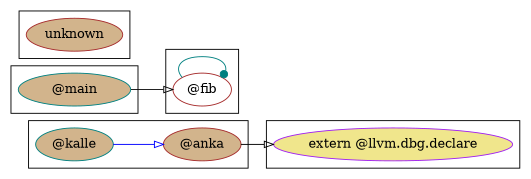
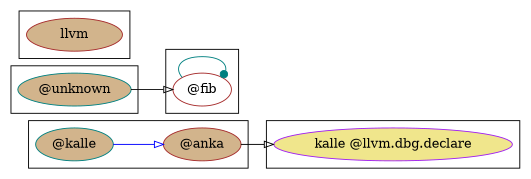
node "unknown": label "unknown" -> "llvm"
node "@main": label "@main" -> "@unknown"
node "extern @llvm.dbg.declare": label "extern @llvm.dbg.declare" -> "kalle @llvm.dbg.declare"
